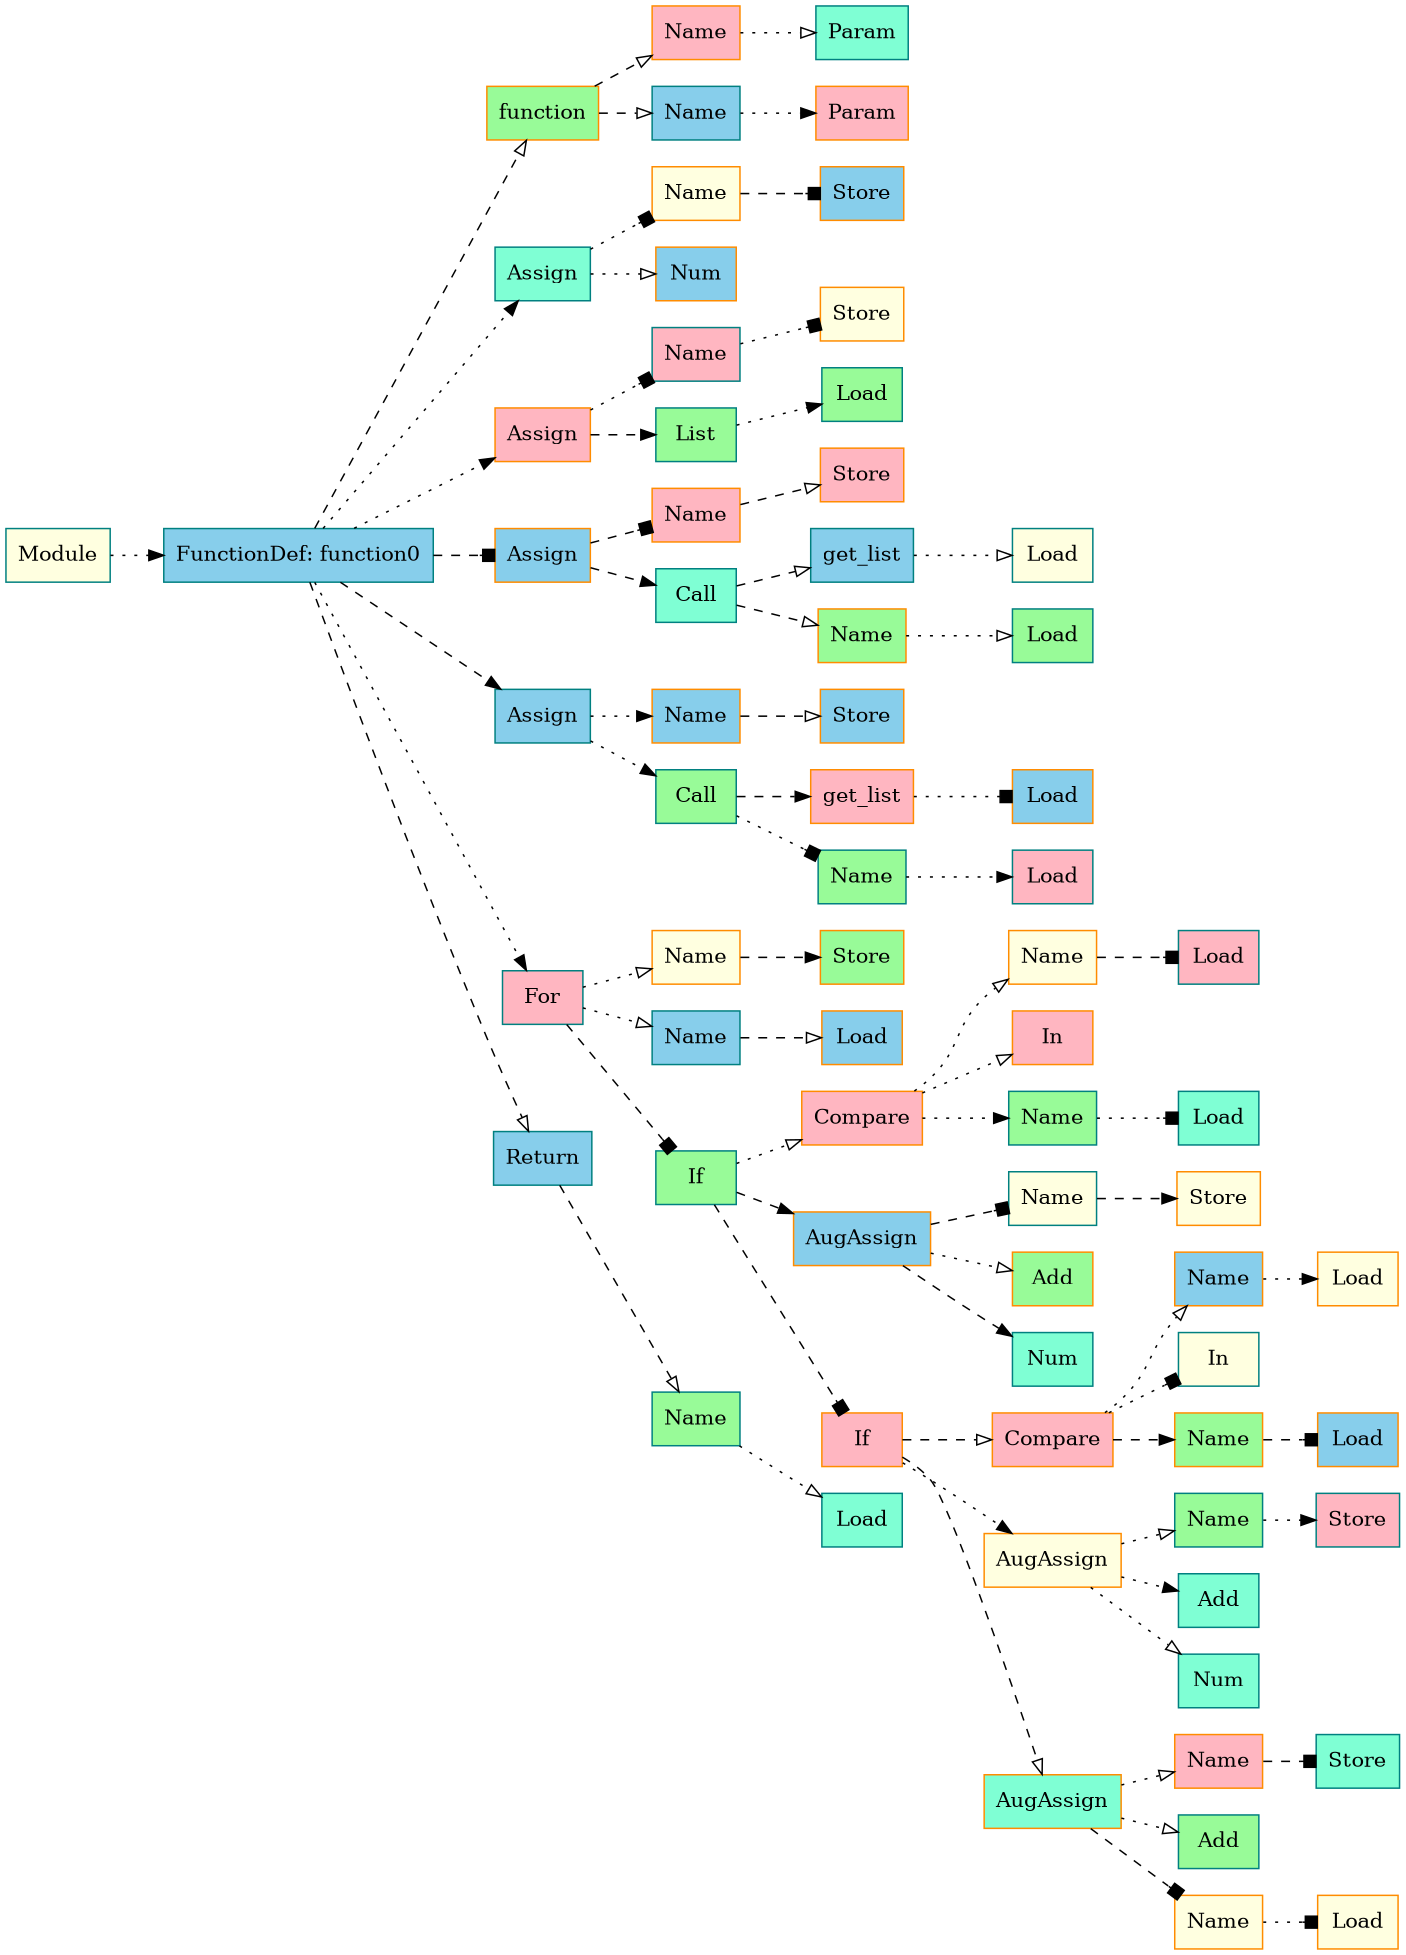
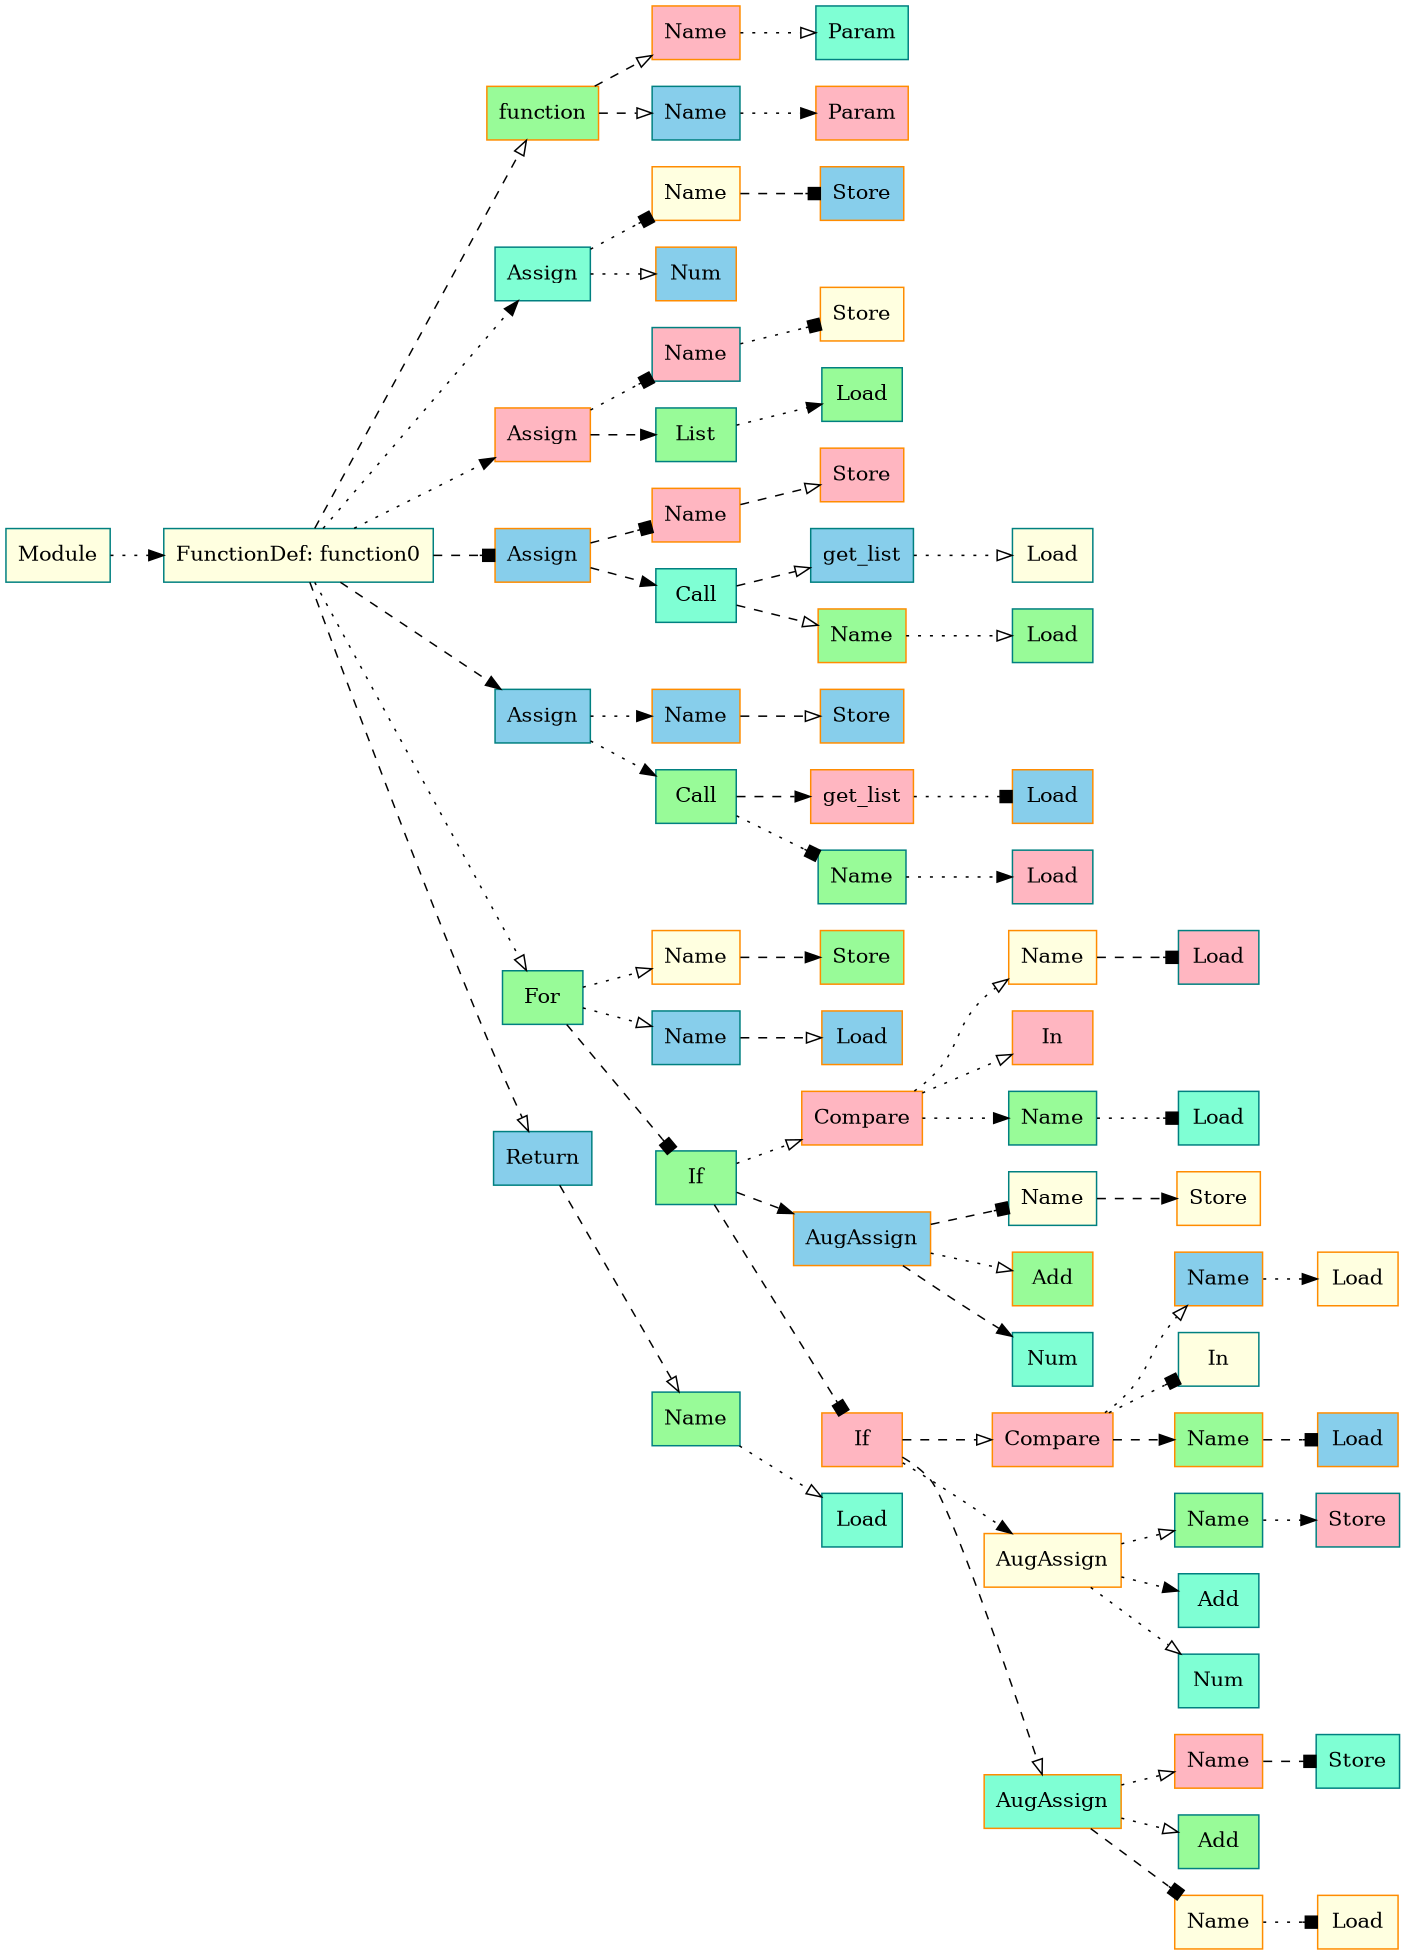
node "FunctionDef: function0": fillcolor skyblue -> lightyellow
edge "FunctionDef: function0" -> "For": arrowhead normal -> onormal
node "For": fillcolor lightpink -> palegreen
